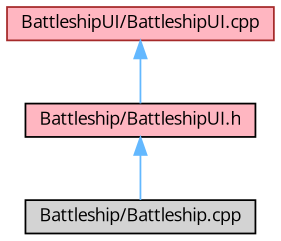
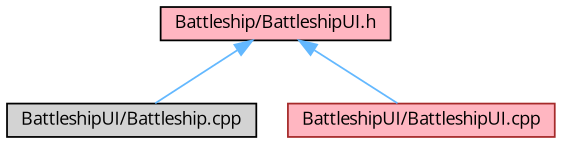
edge "Battleship/BattleshipUI.h" -> "BattleshipUI/BattleshipUI.cpp": reversed
node "Battleship/Battleship.cpp": label "Battleship/Battleship.cpp" -> "BattleshipUI/Battleship.cpp"
